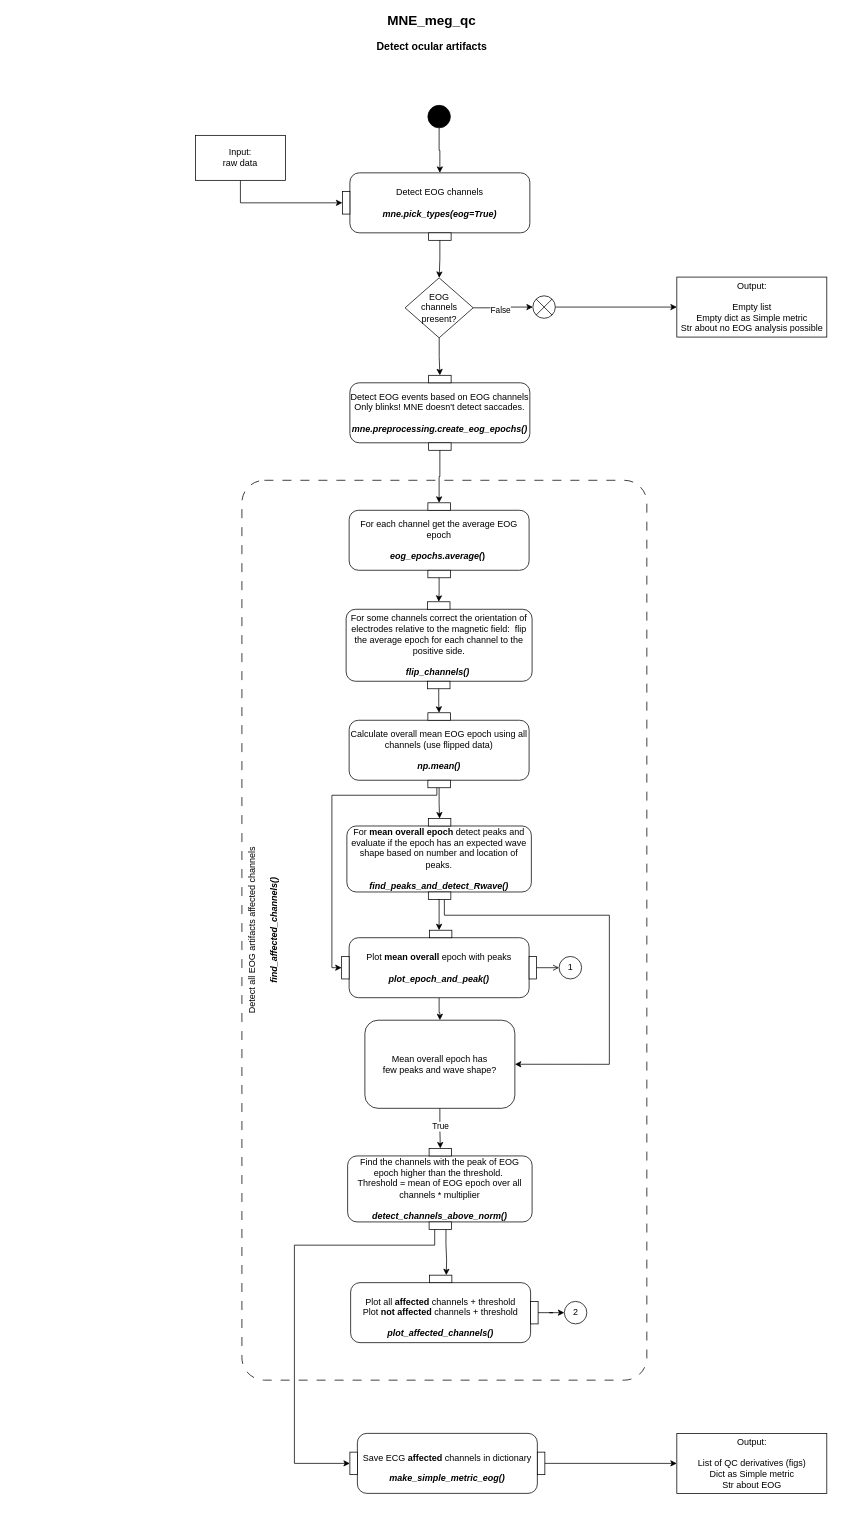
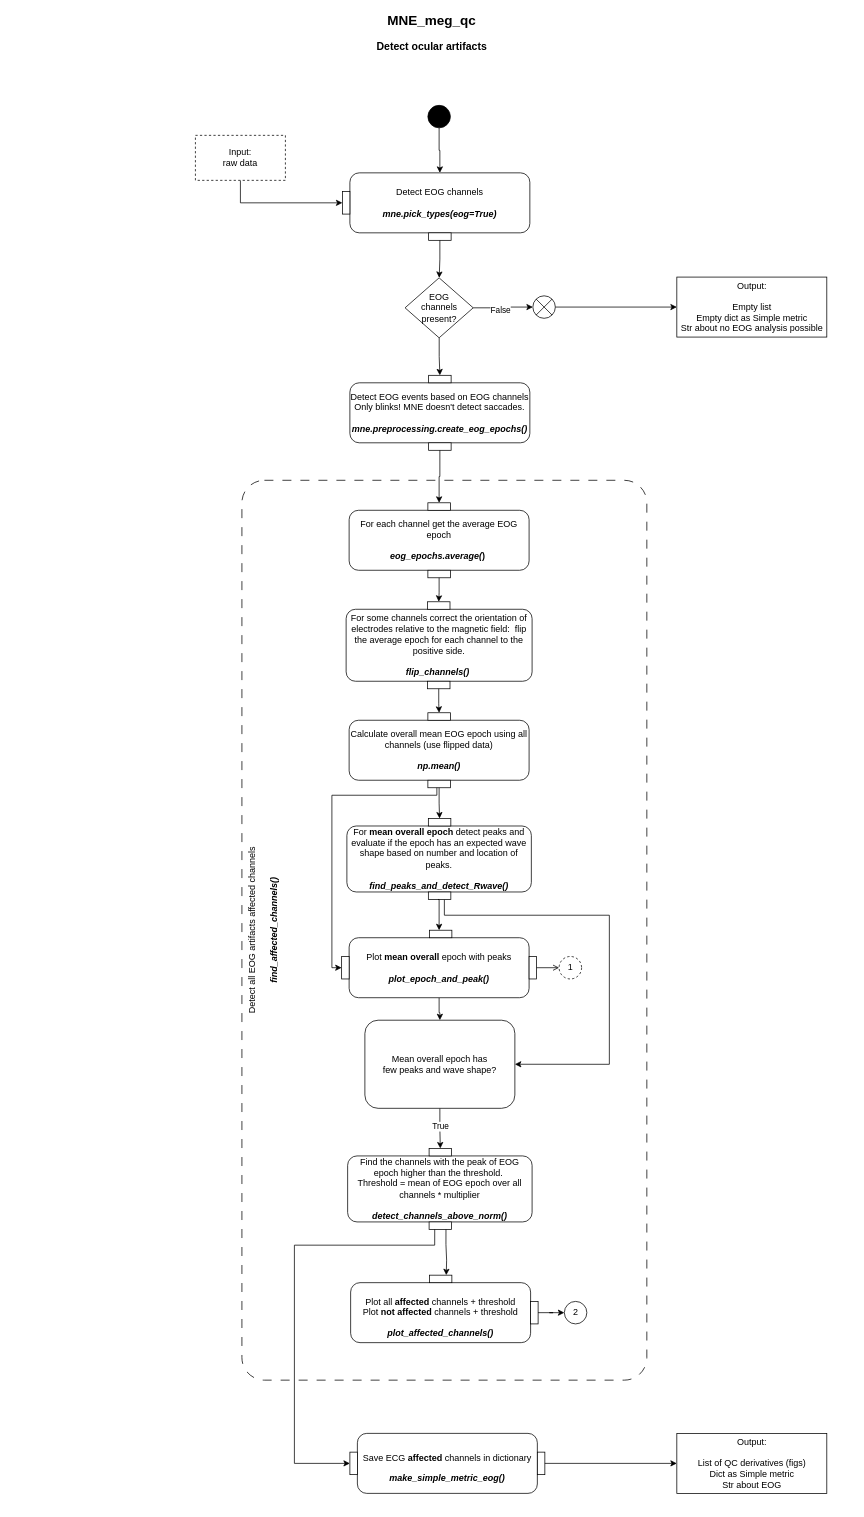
node "Input:raw data": style solid -> dashed
node "1": style solid -> dashed
